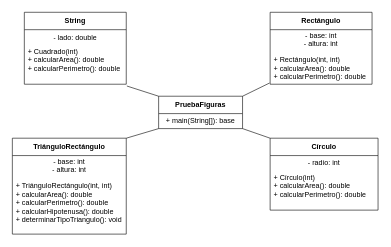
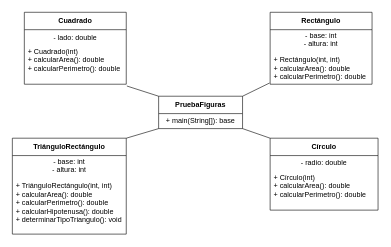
node "String": label "String" -> "Cuadrado"
node "- radio: int": label "- radio: int" -> "- radio: double"
